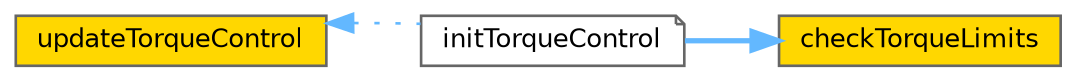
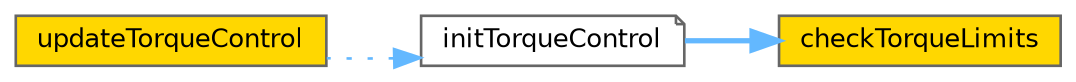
edge "initTorqueControl" -> "updateTorqueControl": reversed
